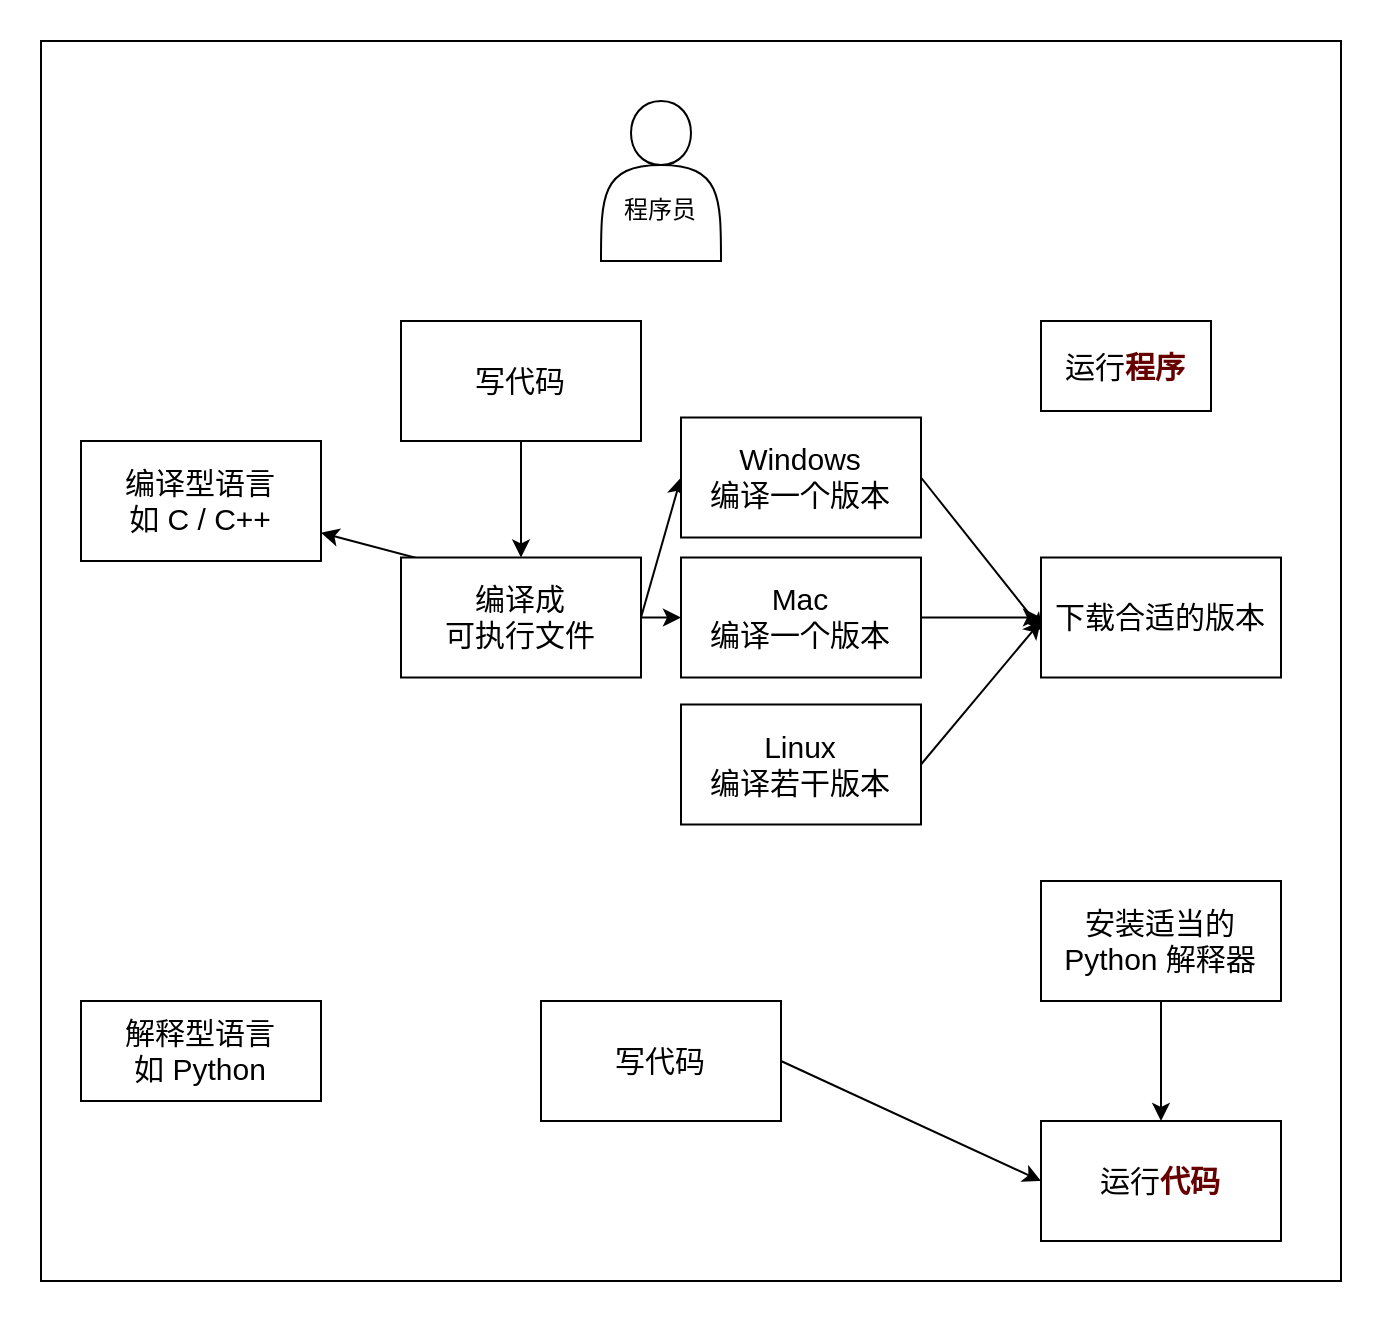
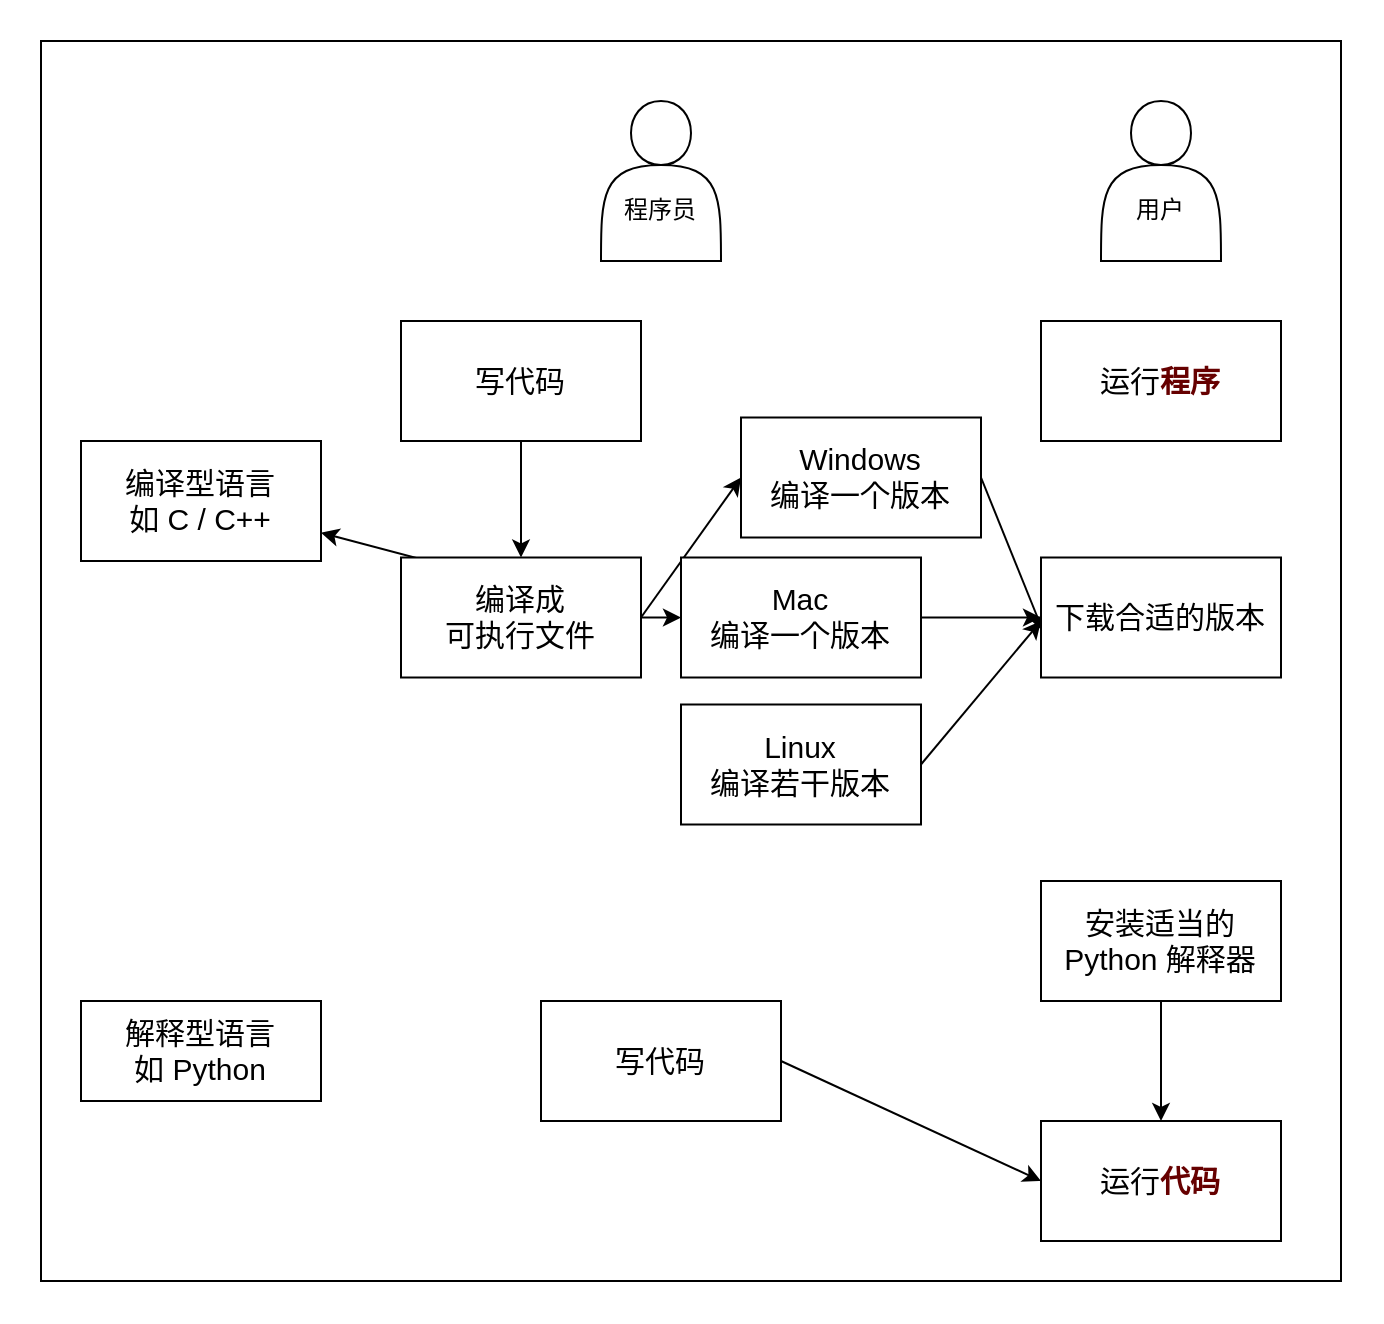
node "用户": added
node "运行程序": size 170x90 -> 240x120
node "Windows 编译一个版本": moved (801, 478) -> (861, 478)
